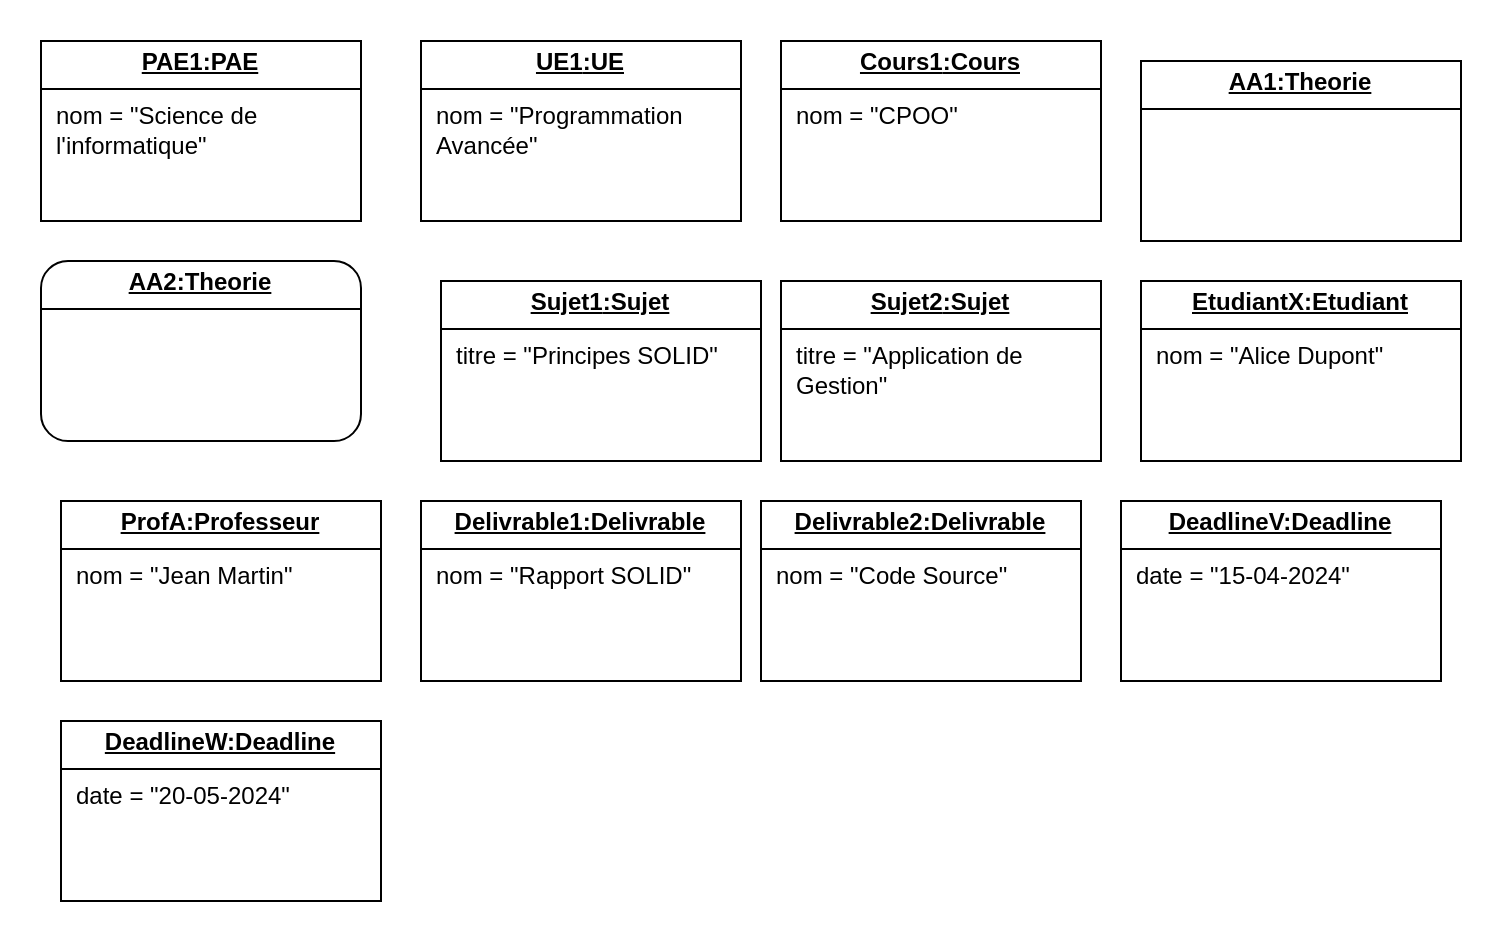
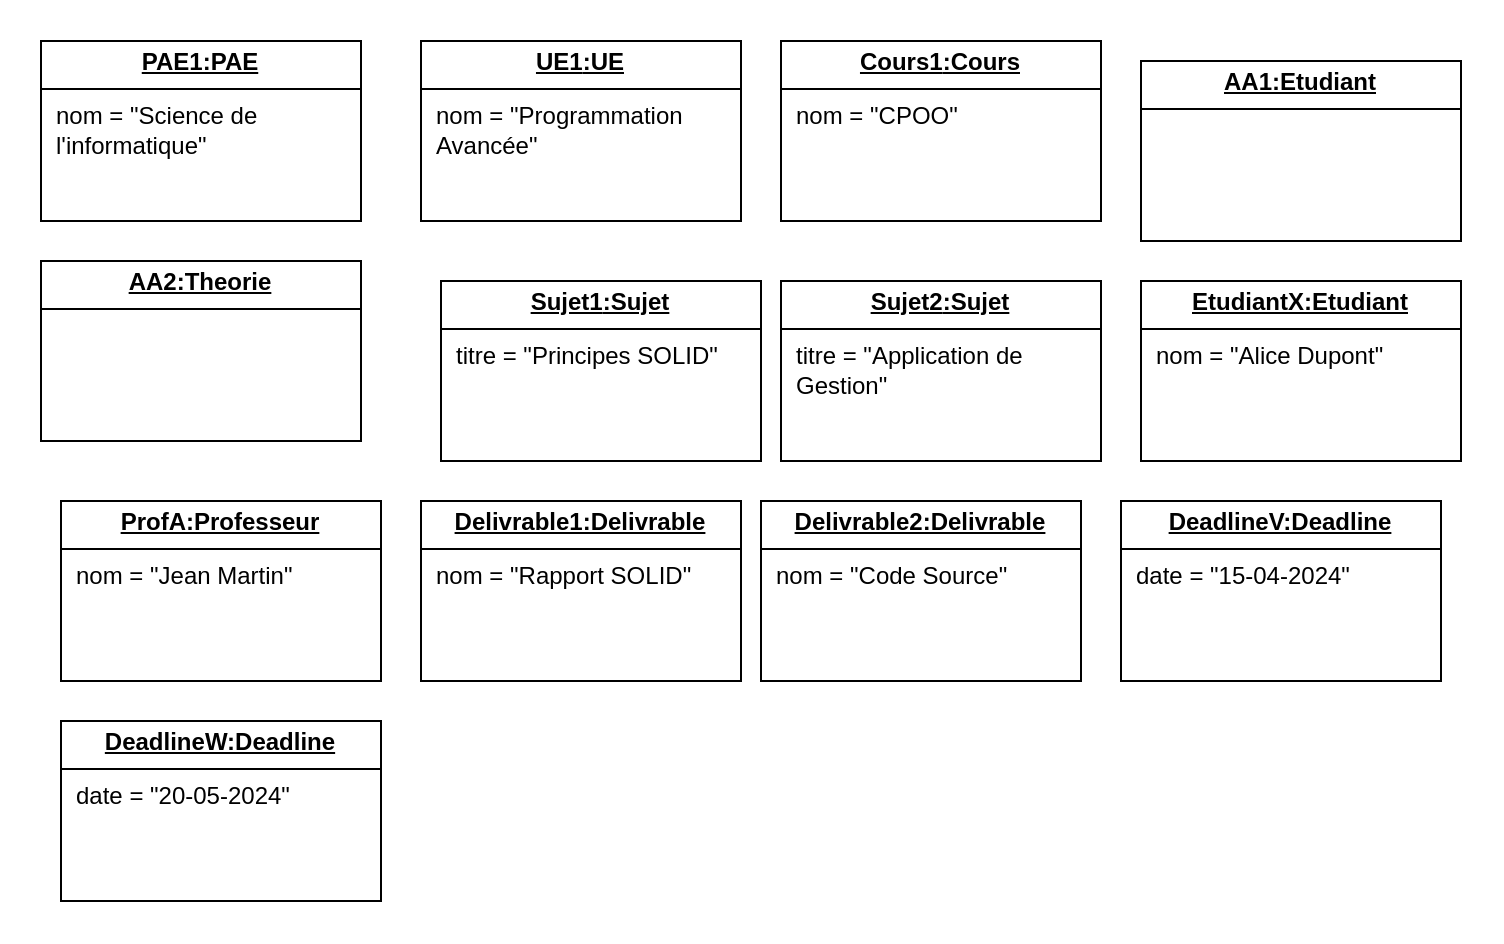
node "AA1:Theorie": label "AA1:Theorie" -> "AA1:Etudiant"
node "AA2:Theorie": shape rounded rectangle -> rectangle
